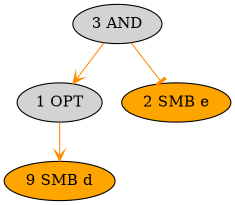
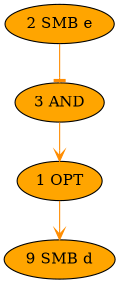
node "3 AND": fillcolor lightgrey -> orange
edge "3 AND" -> "2 SMB e": reversed
node "1 OPT": fillcolor lightgrey -> orange
